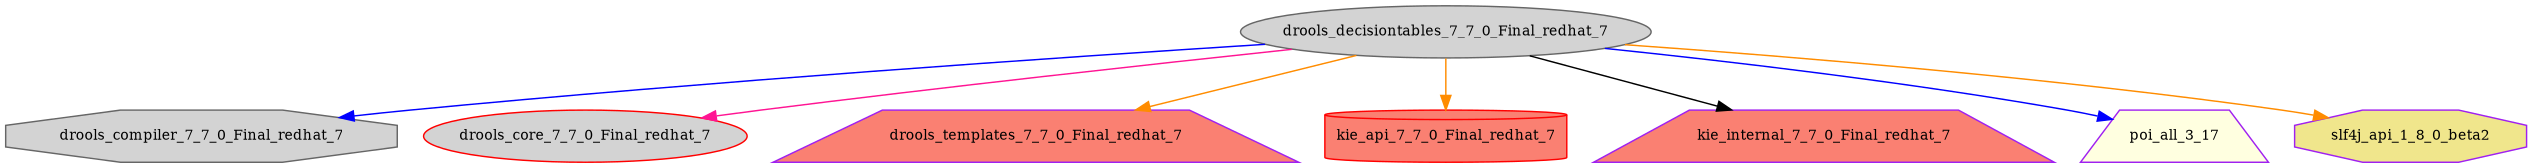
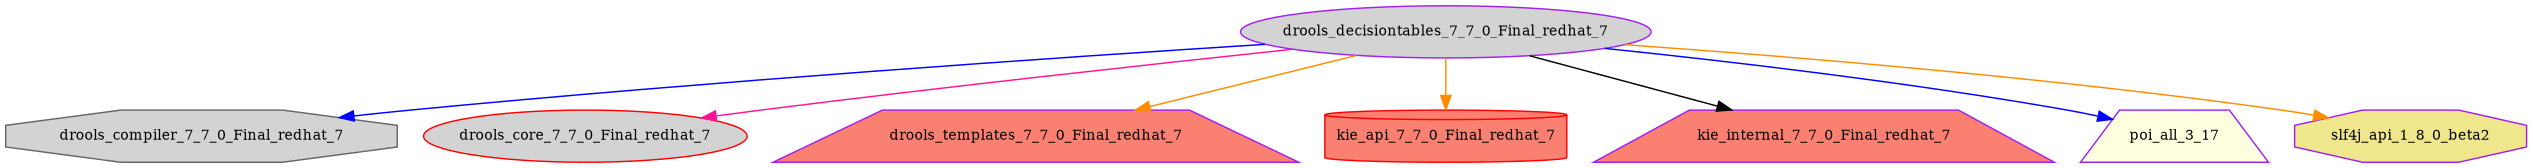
node "drools_decisiontables_7_7_0_Final_redhat_7": color gray40 -> purple
